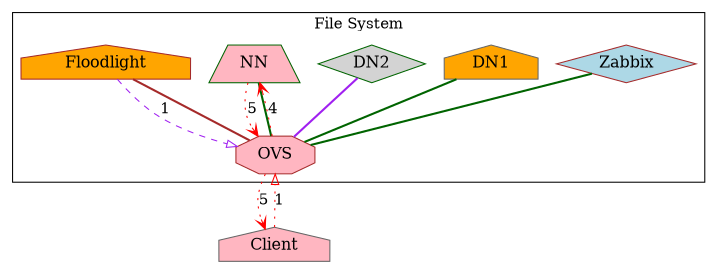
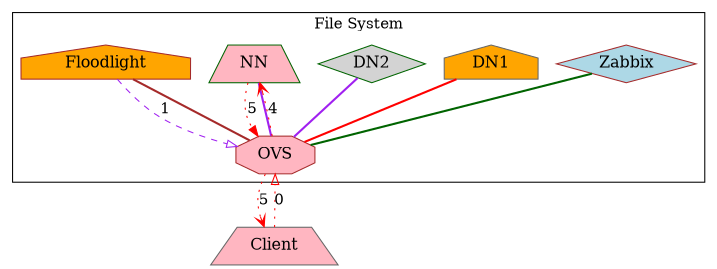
edge "NN" -> "OVS": arrowhead vee -> normal
edge "NN" -- "OVS": color darkgreen -> purple
edge "DN1" -- "OVS": color darkgreen -> red
edge "Client" -> "OVS": label "1" -> "0"
node "Client": shape house -> trapezium
